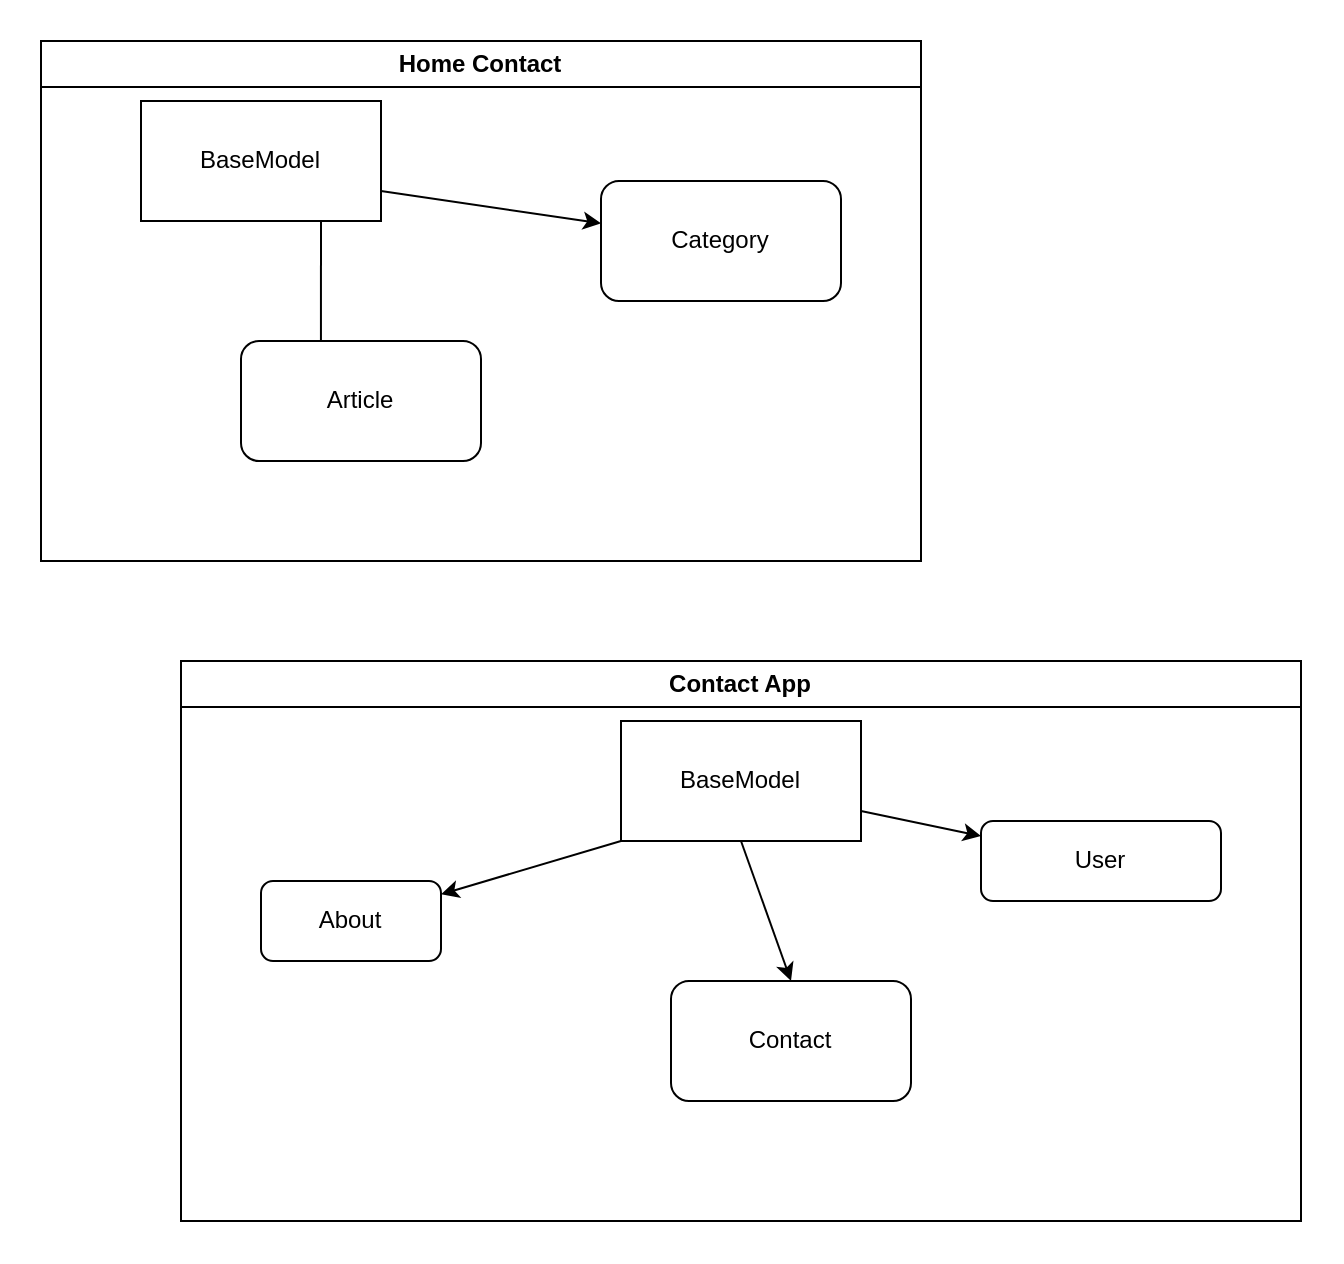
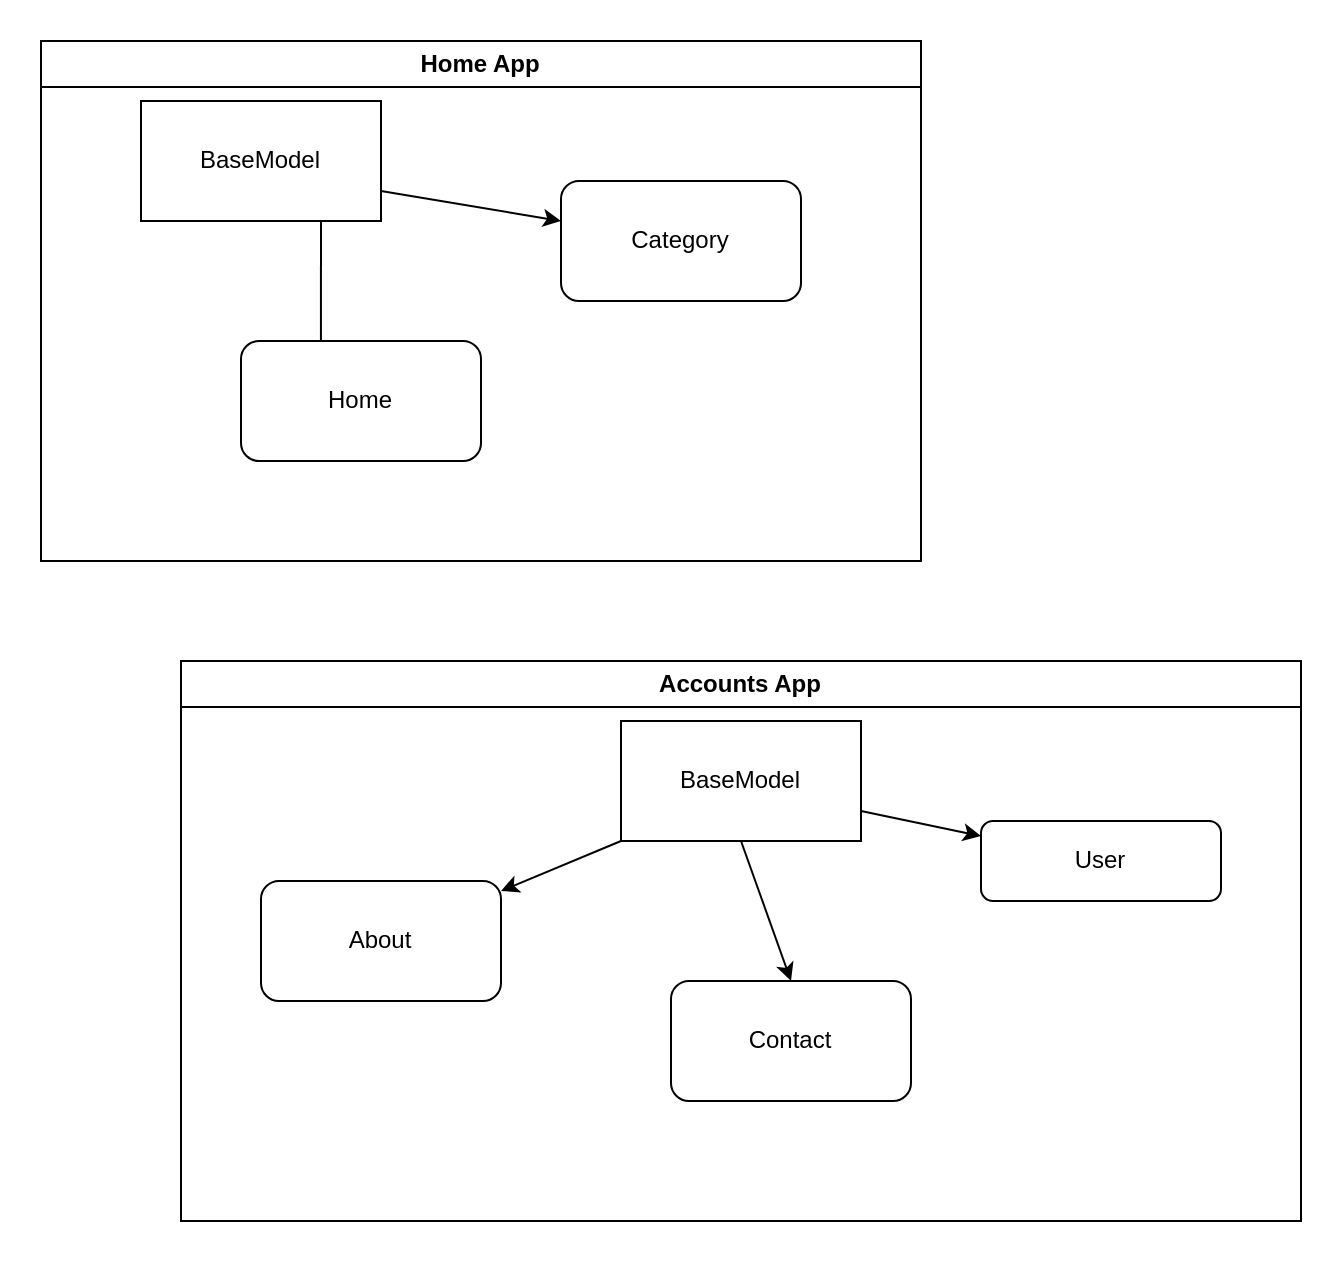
node "Home Contact": label "Home Contact" -> "Home App"
node "Category": moved (721, 241) -> (681, 241)
node "Article": label "Article" -> "Home"
node "Contact App": label "Contact App" -> "Accounts App"
node "About": size 180x80 -> 240x120
